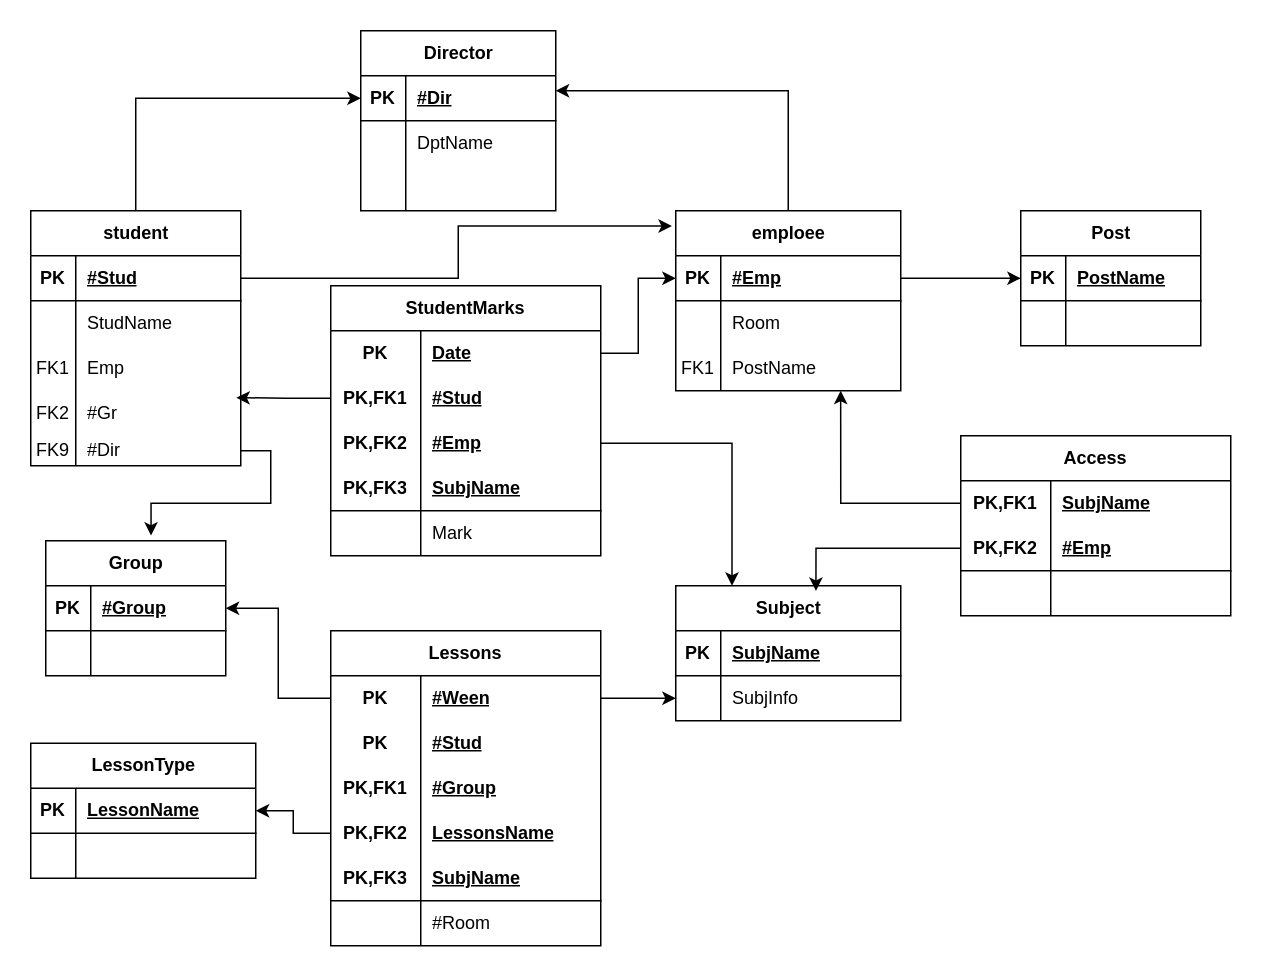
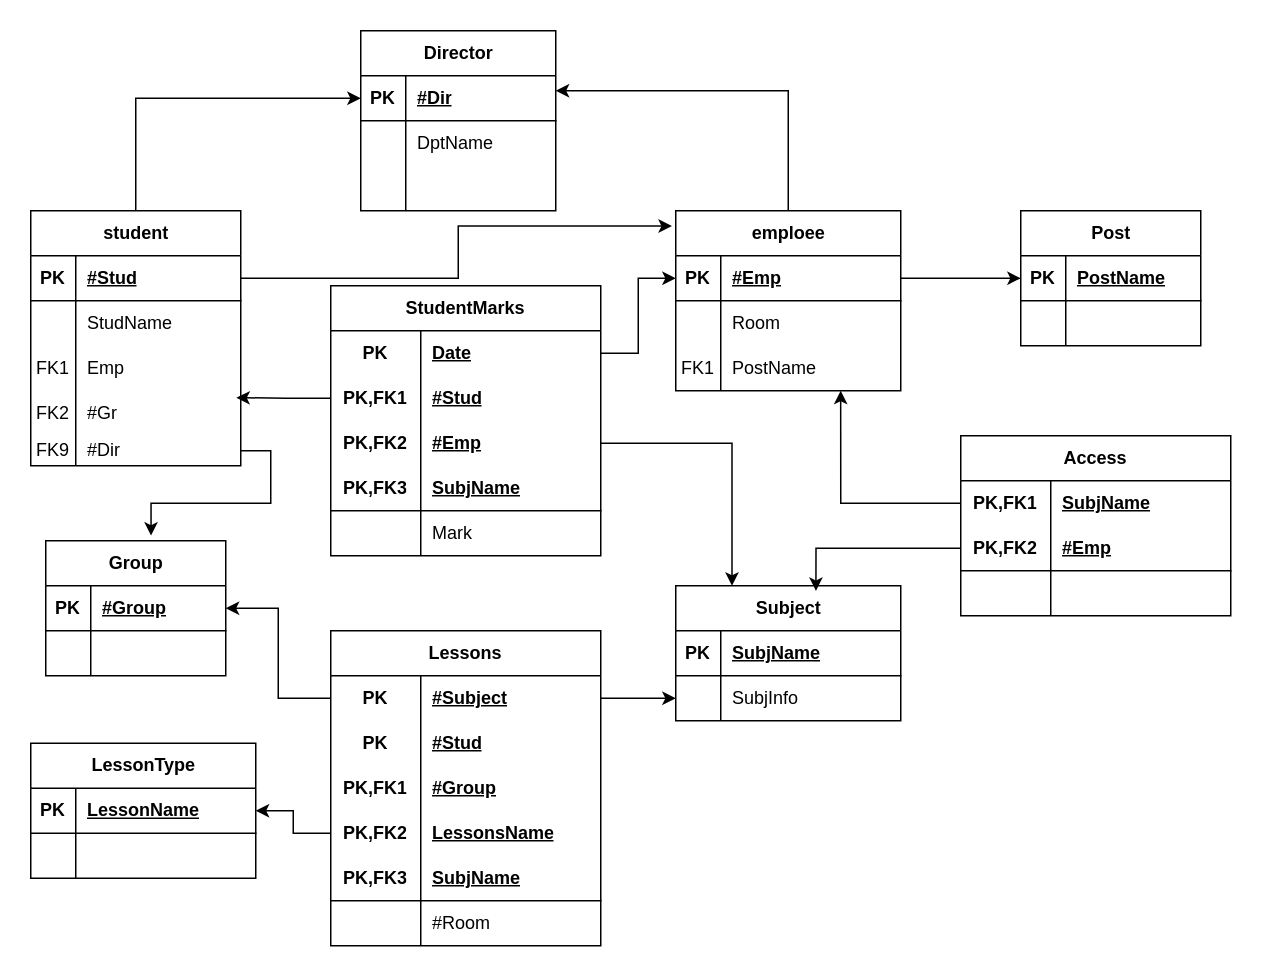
node "#Ween": label "#Ween" -> "#Subject"
